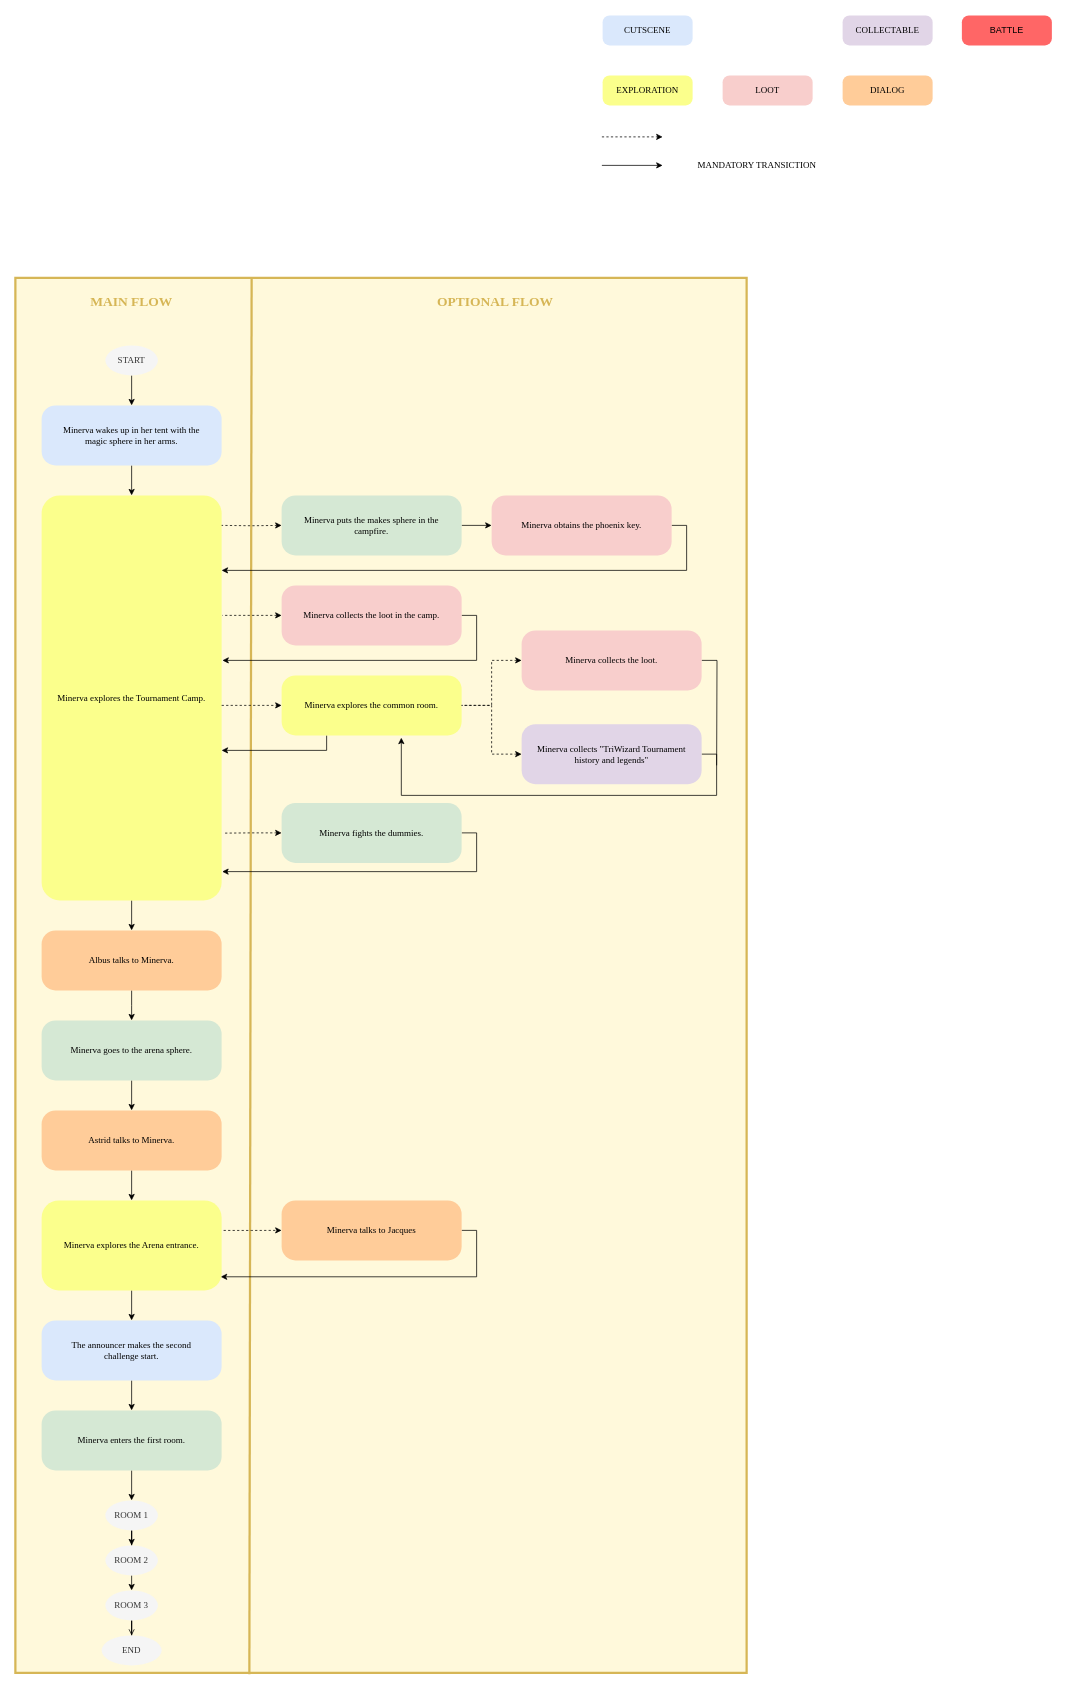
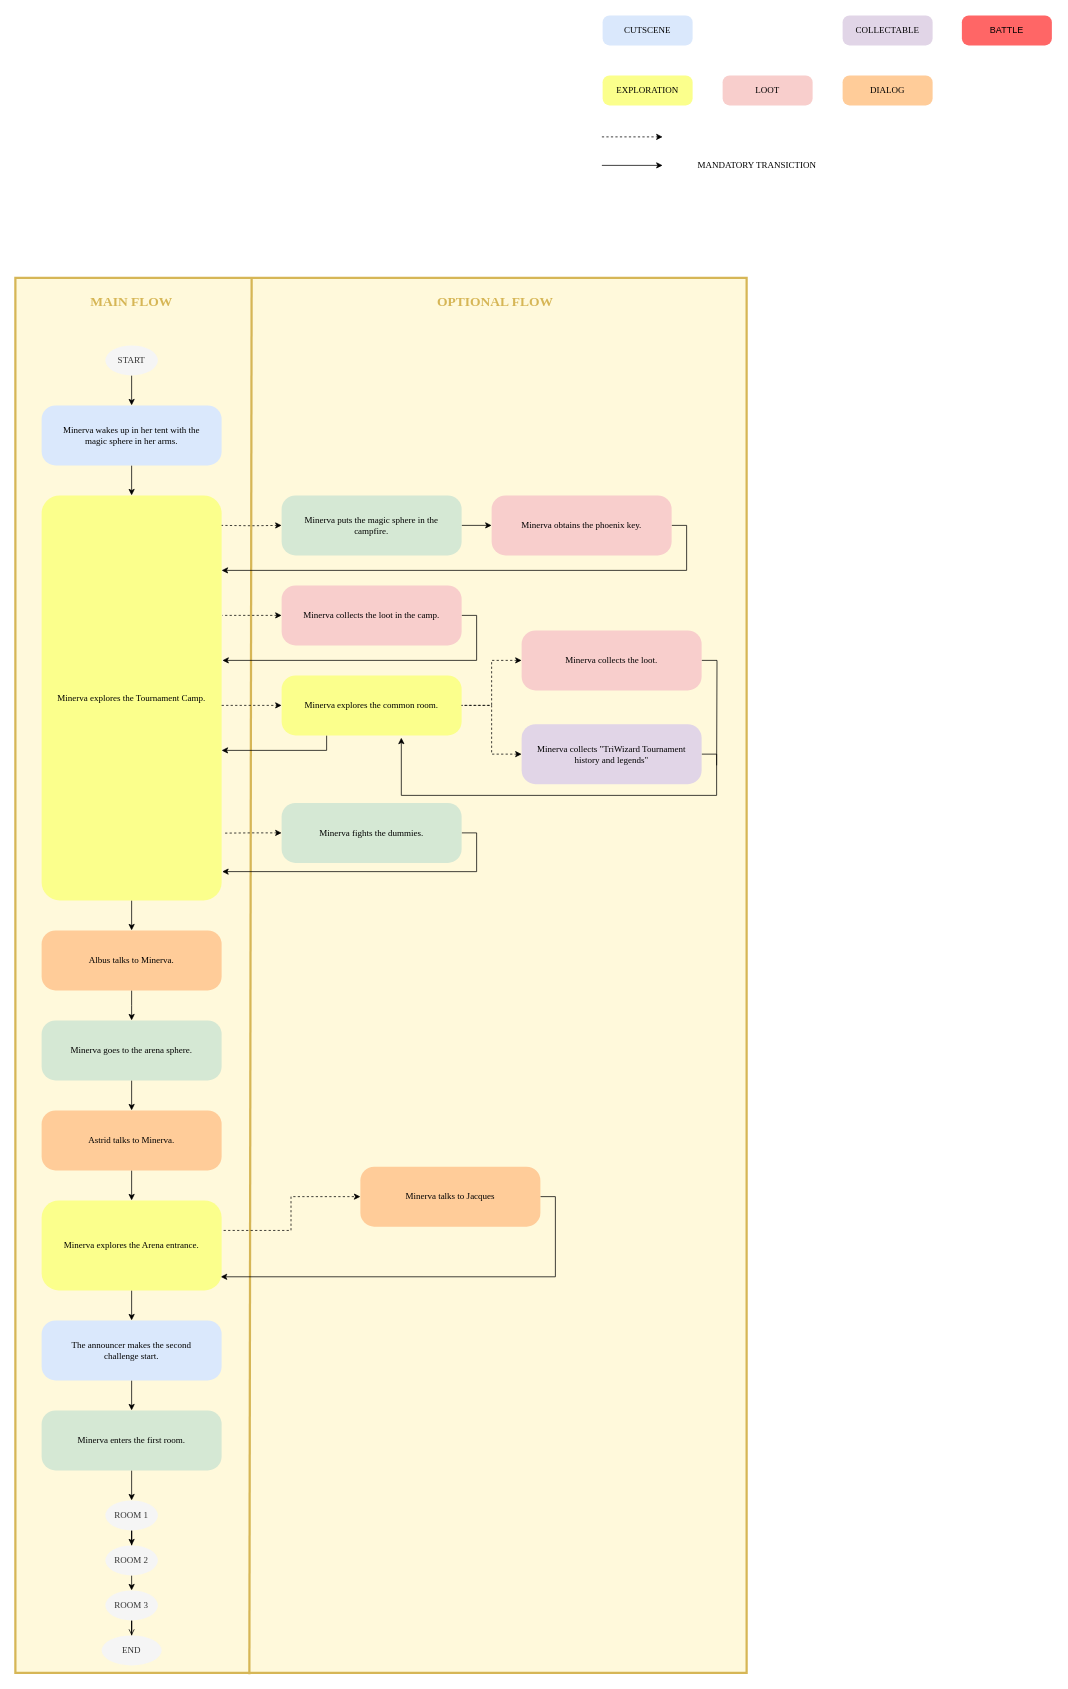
node "Minerva puts the makes sphere in the campfire.": label "Minerva puts the makes sphere in the campfire." -> "Minerva puts the magic sphere in the campfire."
node "Minerva talks to Jacques": moved (372, 1230) -> (450, 1197)
